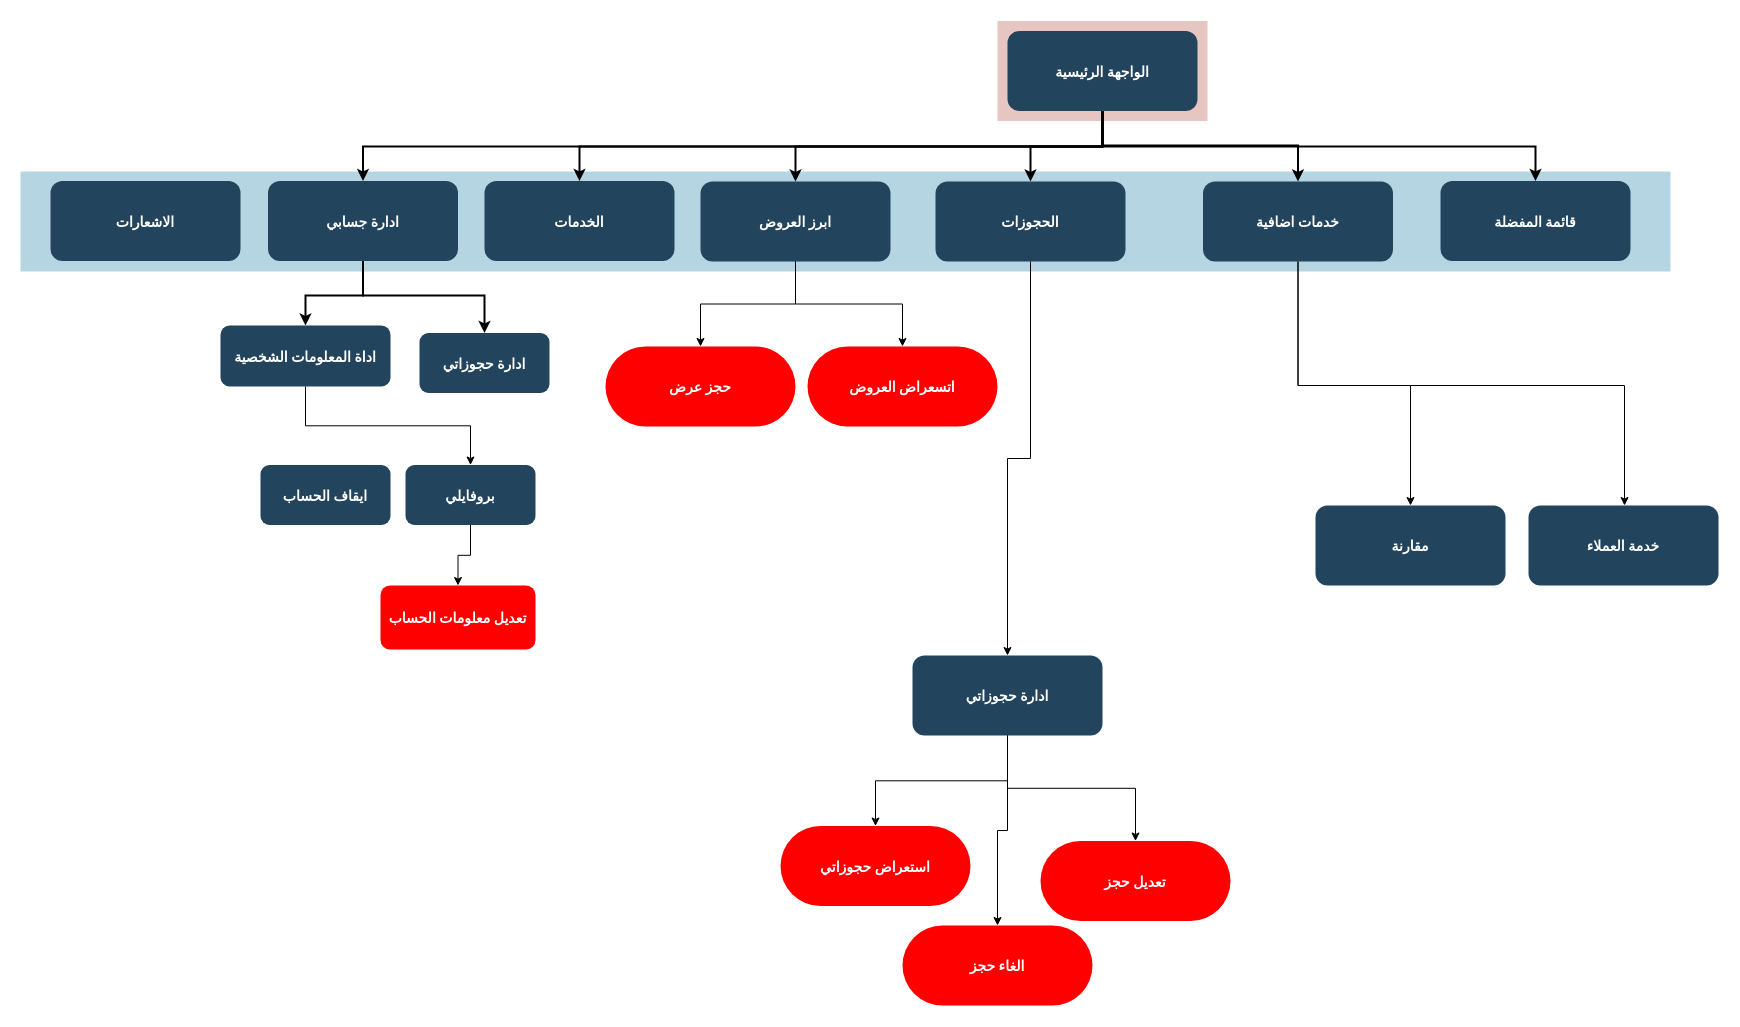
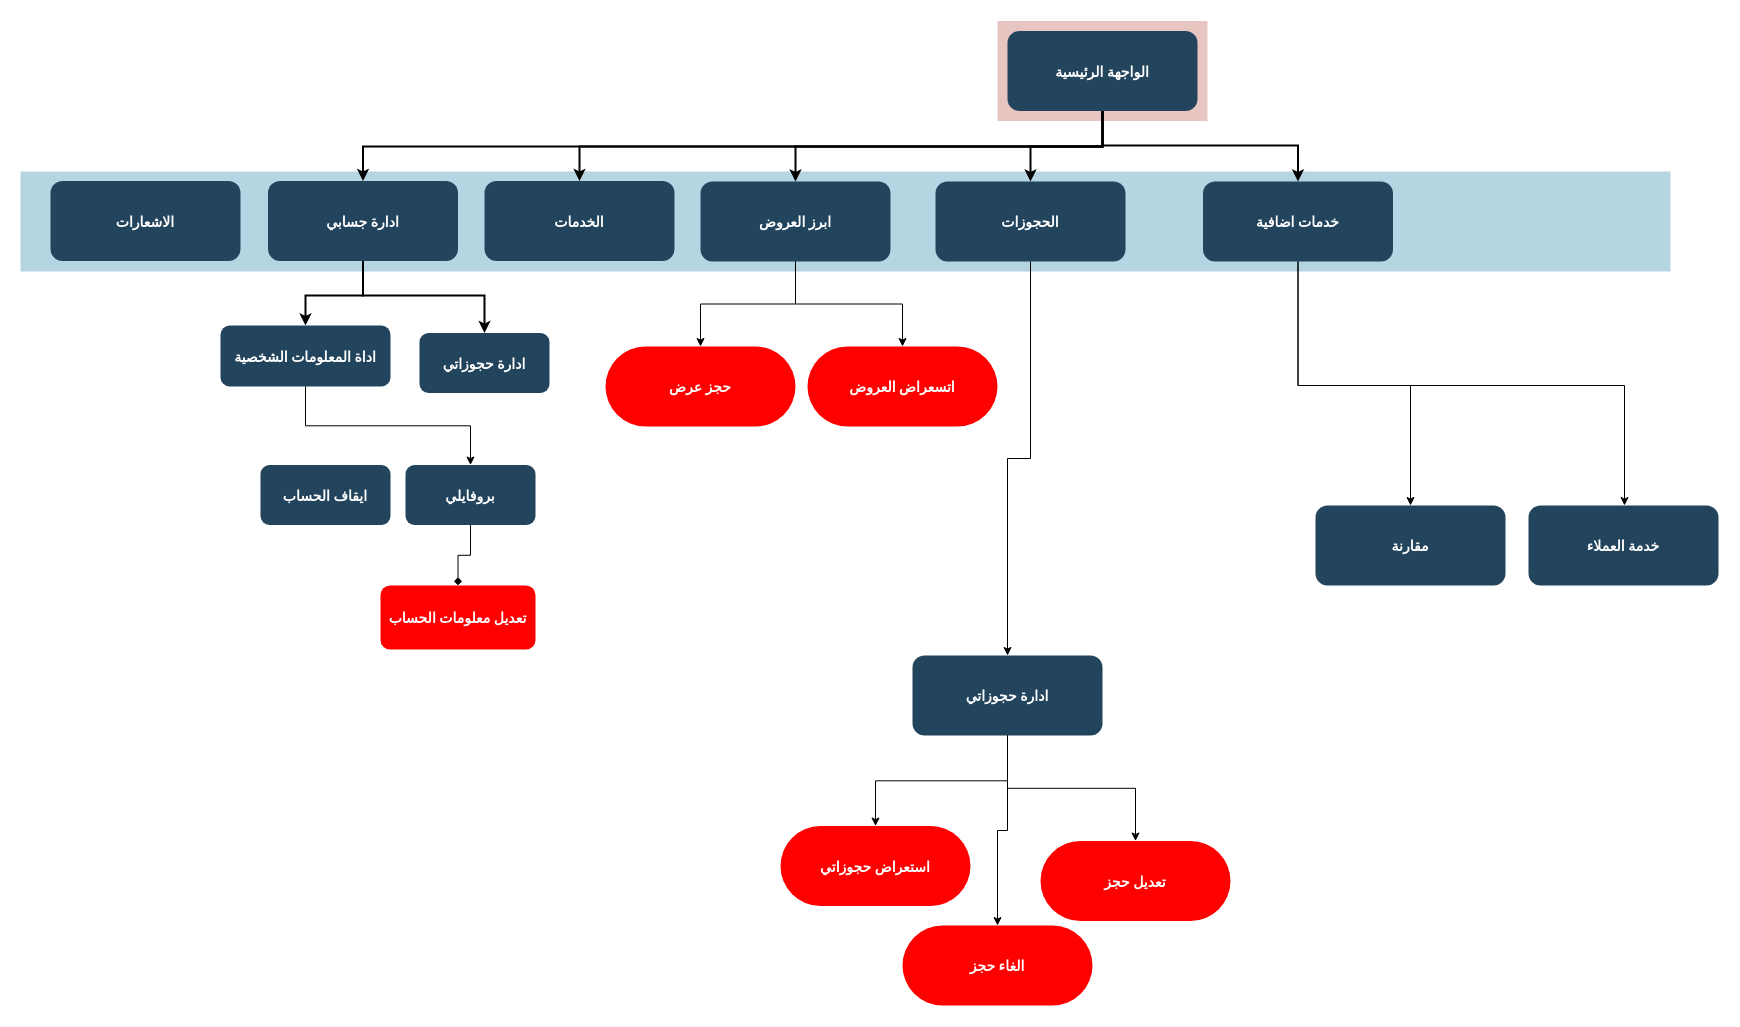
edge "الواجهة الرئيسية" -> "قائمة المفضلة": removed
node "قائمة المفضلة": removed
edge "بروفايلي" -> "تعديل معلومات الحساب": arrowhead classic -> diamond
